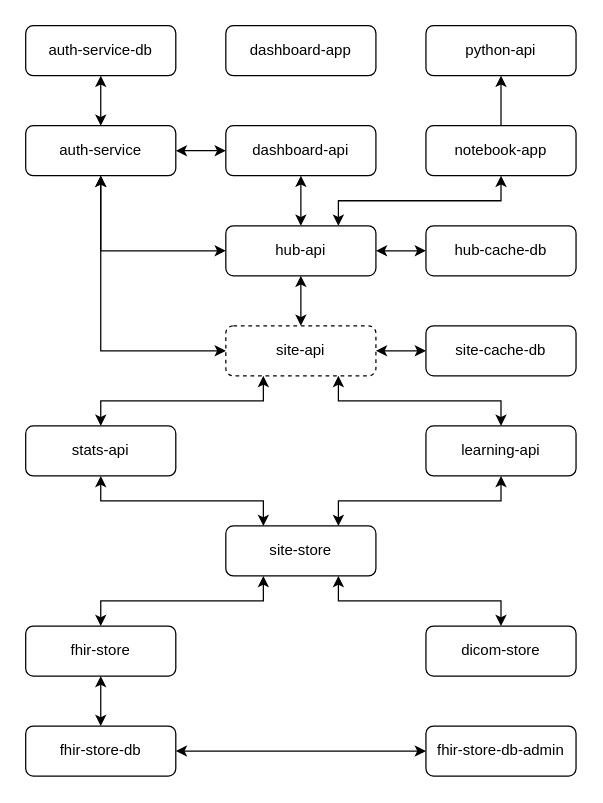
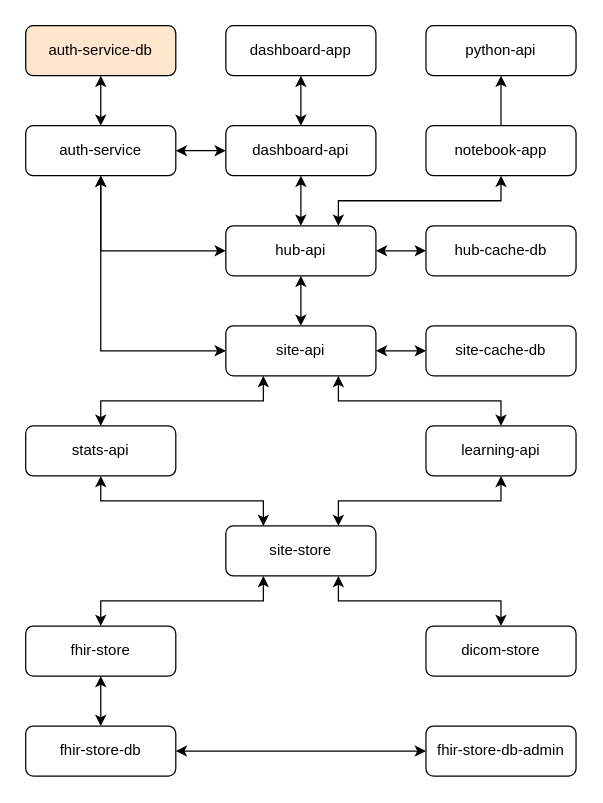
node "auth-service-db": fillcolor #ffffff -> #ffe6cc
edge "dashboard-app" -- "dashboard-api": added
node "site-api": style dashed -> solid
